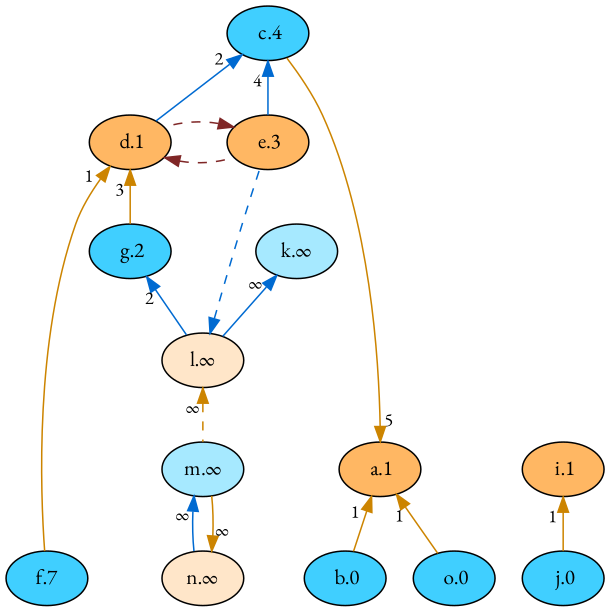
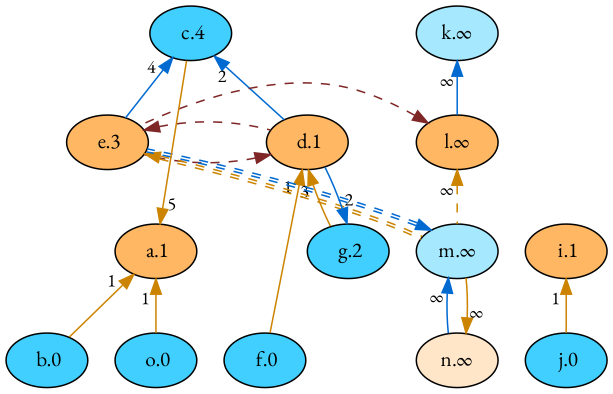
edge "e.3" -> "m.∞": added
edge "m.∞" -> "e.3": added
edge "e.3" -> "l.∞": color #006ad1 -> #7f2626
edge "l.∞" -> "g.2": now "d.1" -> "g.2"
node "l.∞": fillcolor #ffe6c9 -> #ffb763
node "f.7": label "f.7" -> "f.0"
